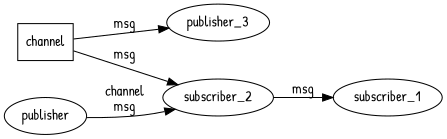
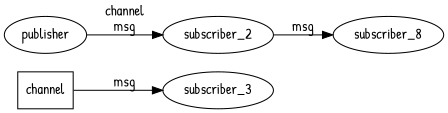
node "publisher_3": label "publisher_3" -> "subscriber_3"
edge "channel" -> "subscriber_2": removed, label "msg"
node "subscriber_1": label "subscriber_1" -> "subscriber_8"
